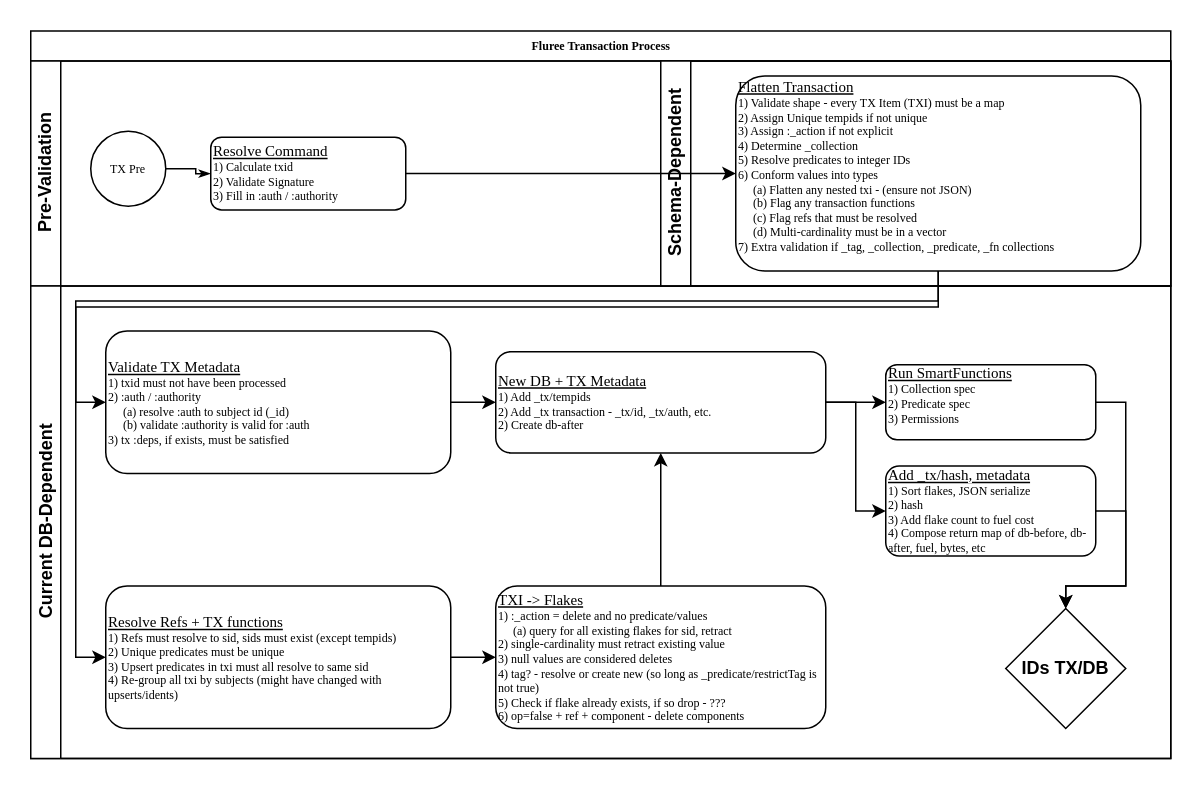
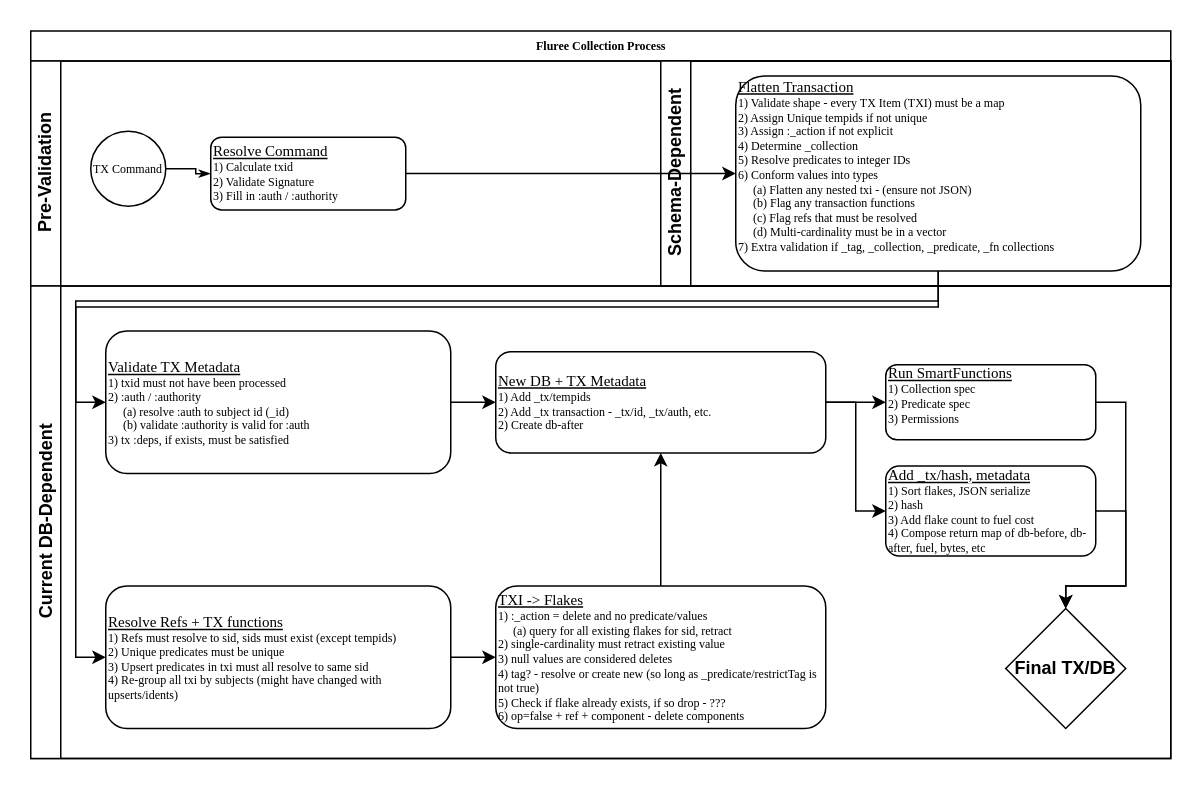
node "Fluree Transaction Process": label "Fluree Transaction Process" -> "Fluree Collection Process"
node "TX Pre": label "TX Pre" -> "TX Command"
node "IDs TX/DB": label "IDs TX/DB" -> "Final TX/DB"
